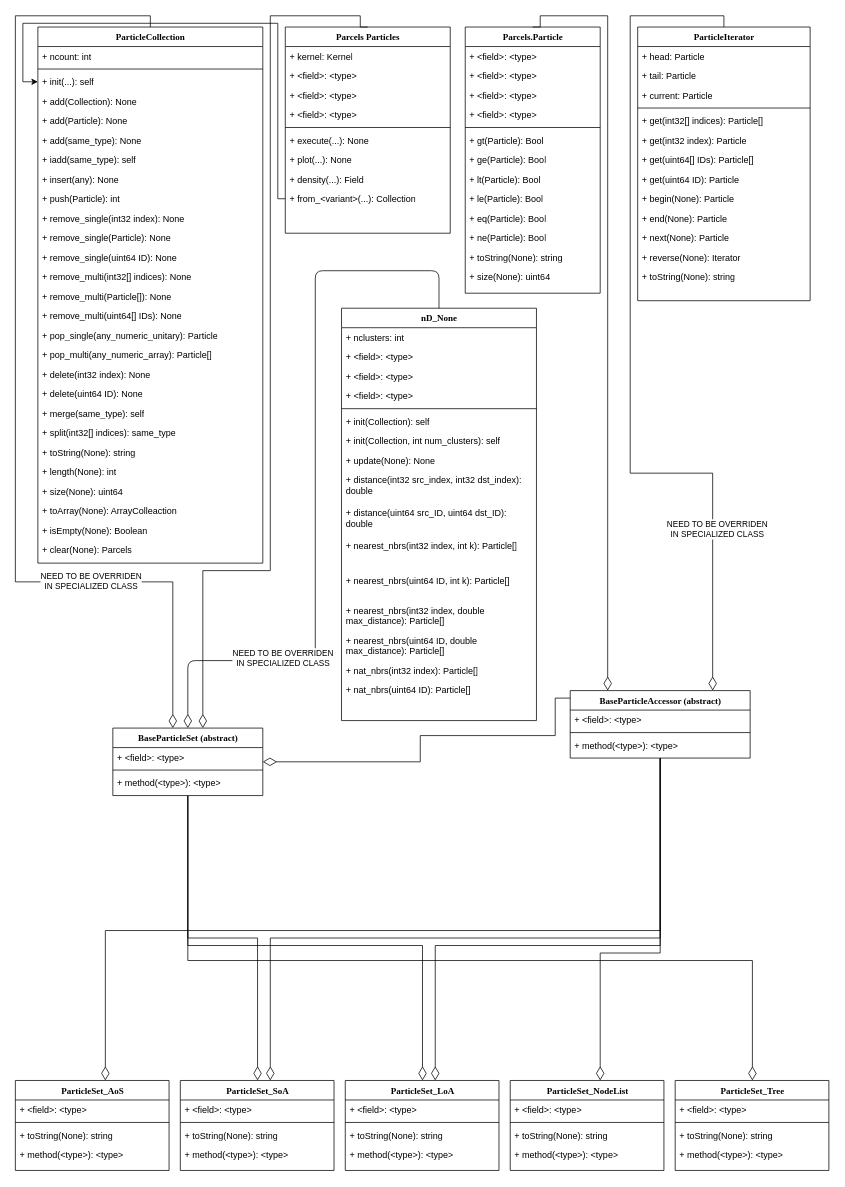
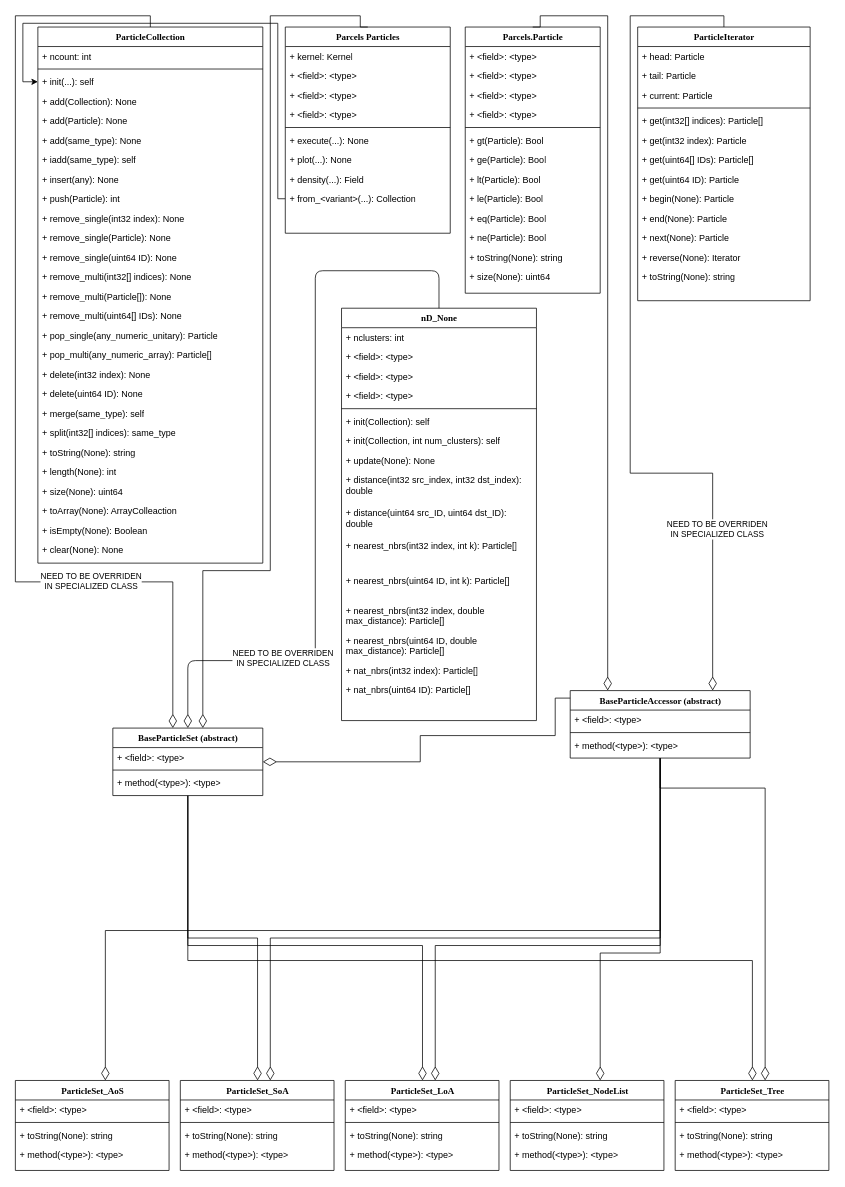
node "+ clear(None): Parcels": label "+ clear(None): Parcels" -> "+ clear(None): None"
edge "BaseParticleAccessor (abstract)" -> "ParticleSet_Tree": added
